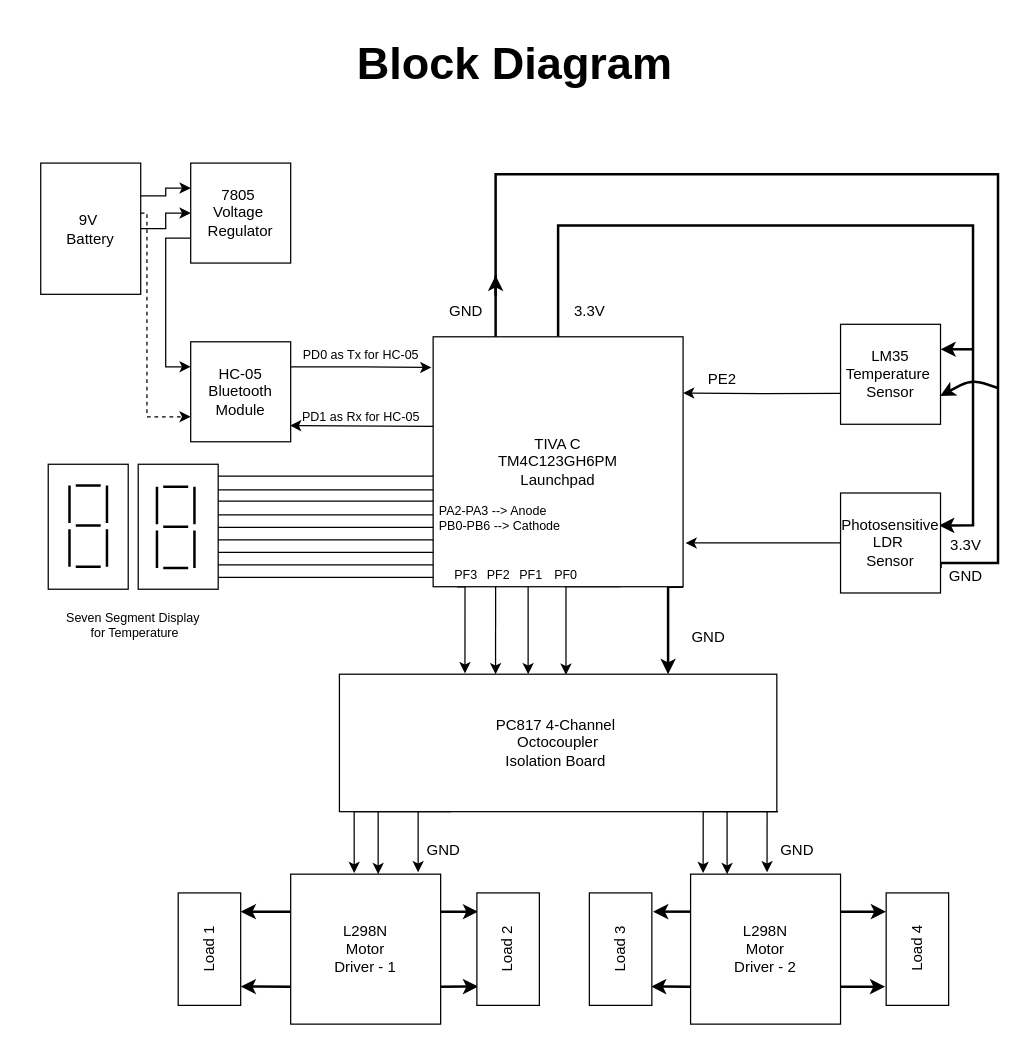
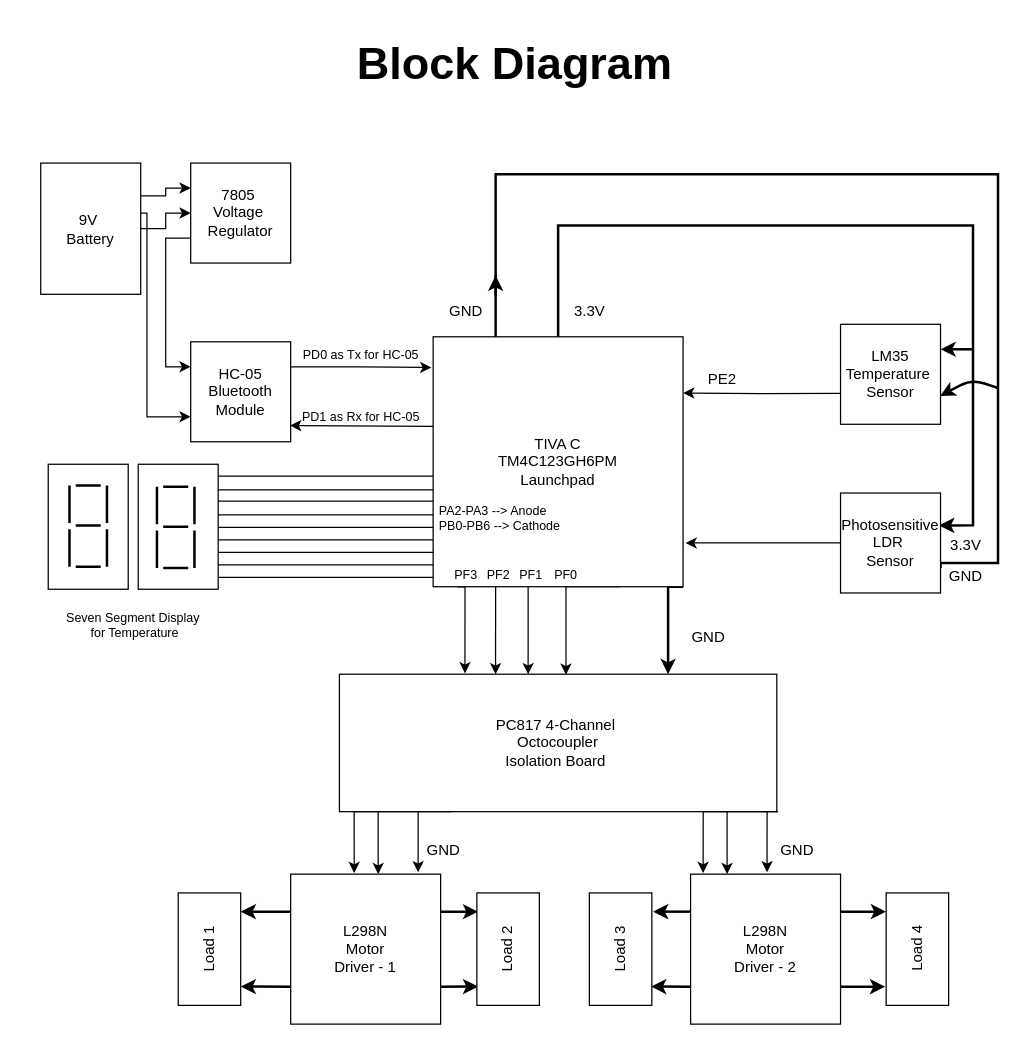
edge "9V Battery" -> "HC-05 Bluetooth Module": style dashed -> solid
